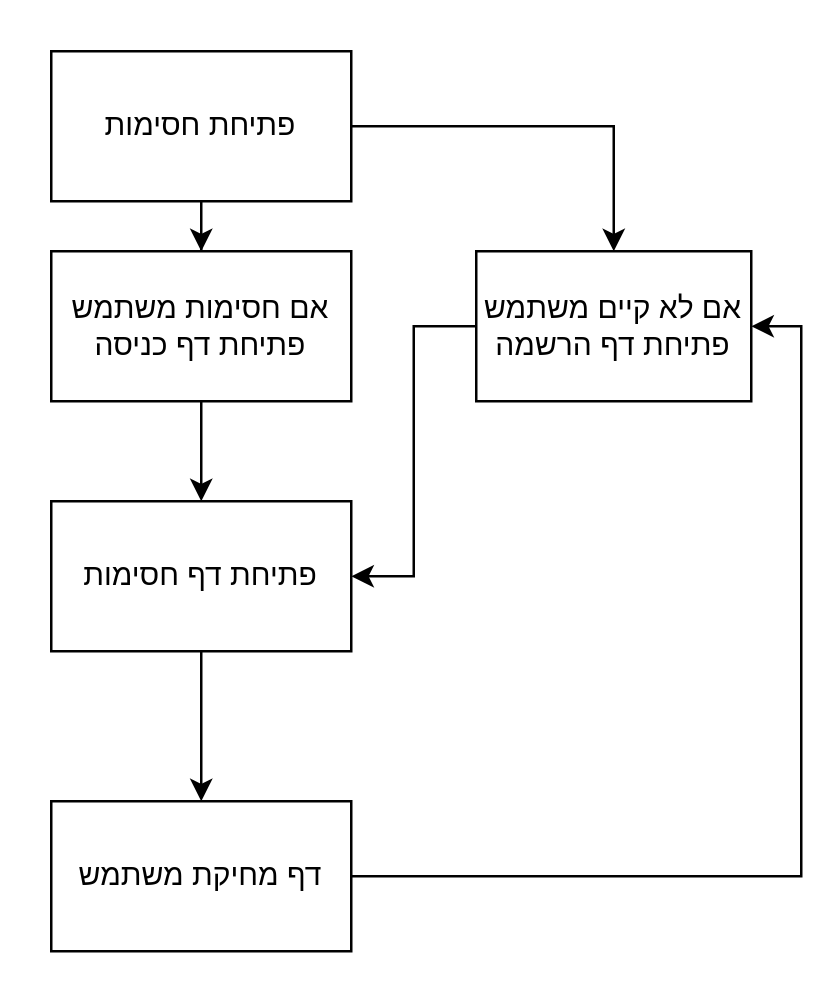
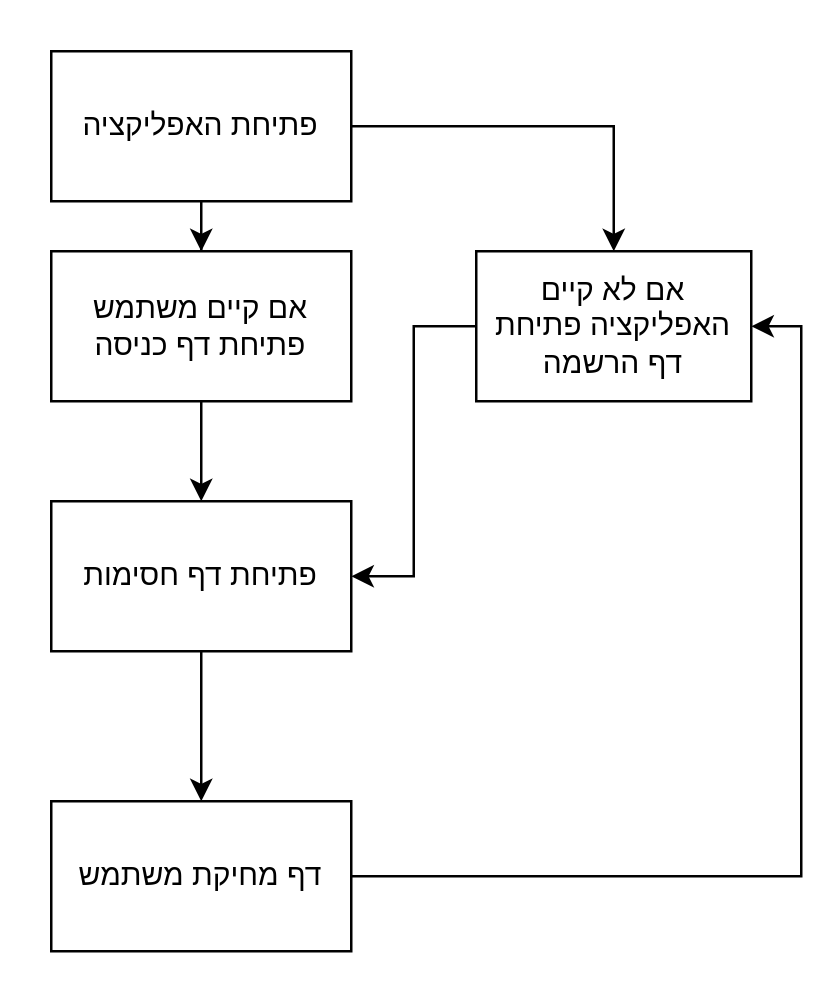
node "פתיחת חסימות": label "פתיחת חסימות" -> "פתיחת האפליקציה"
node "אם חסימות משתמש פתיחת דף כניסה": label "אם חסימות משתמש פתיחת דף כניסה" -> "אם קיים משתמש פתיחת דף כניסה"
node "אם לא קיים משתמש פתיחת דף הרשמה": label "אם לא קיים משתמש פתיחת דף הרשמה" -> "אם לא קיים האפליקציה פתיחת דף הרשמה"
